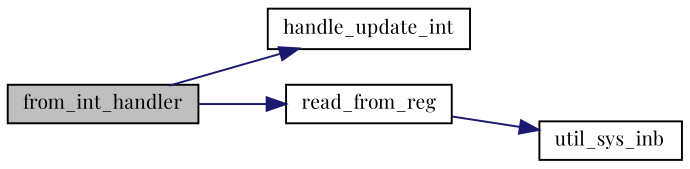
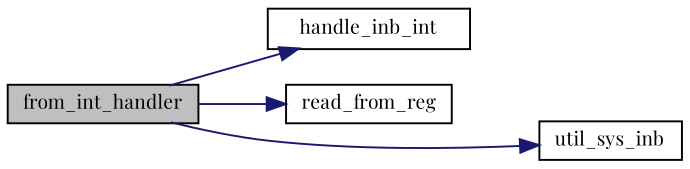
node "handle_update_int": label "handle_update_int" -> "handle_inb_int"
edge "read_from_reg" -> "util_sys_inb": now "from_int_handler" -> "util_sys_inb"
